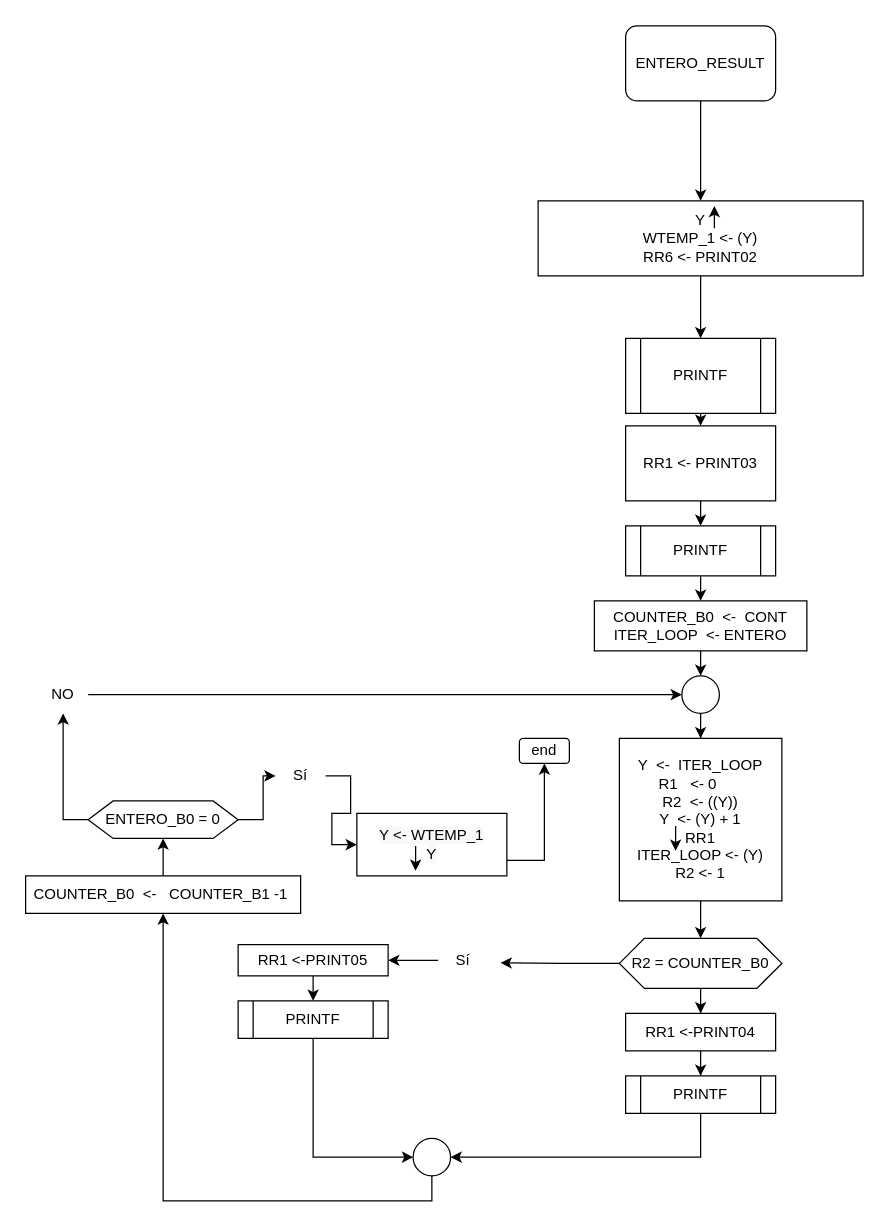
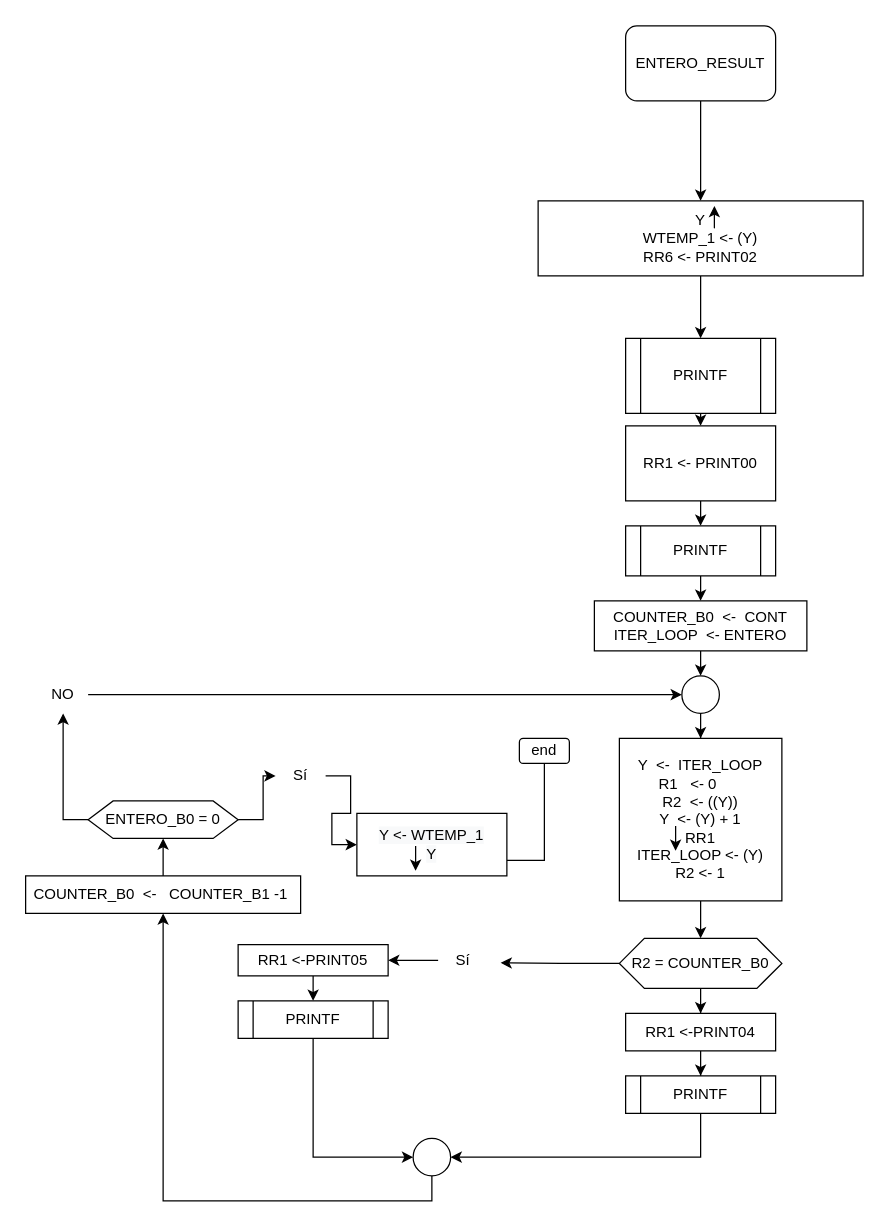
node "RR1 <- PRINT03": label "RR1 <- PRINT03" -> "RR1 <- PRINT00"
edge "Y <- WTEMP_1 Y" -> "end": arrowhead classic -> none
